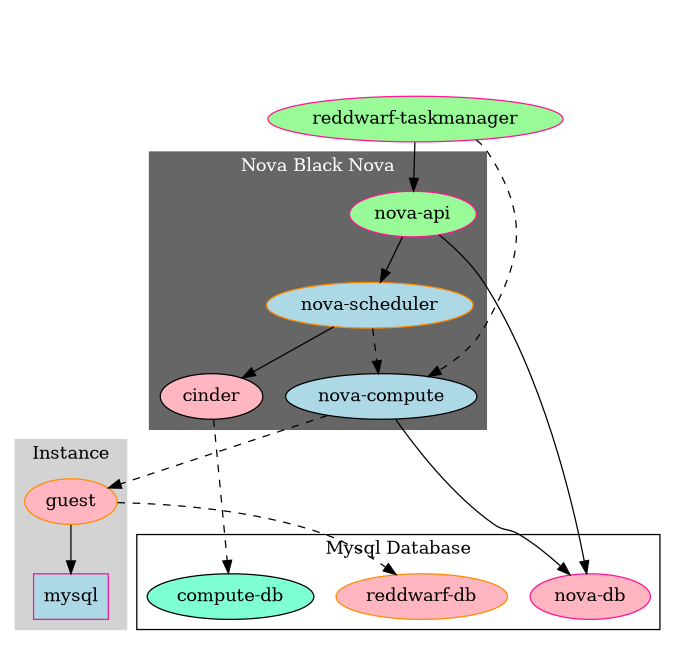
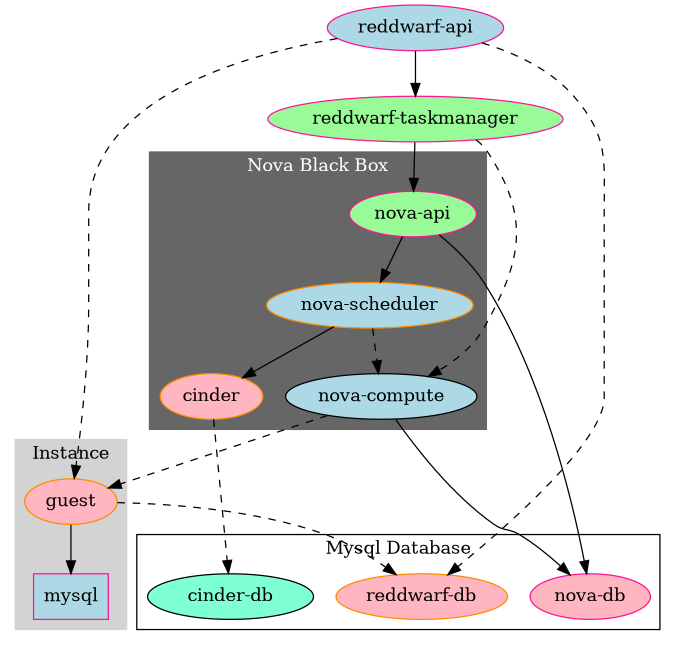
node "reddwarf-api": added
cluster "Nova Black Nova": label "Nova Black Nova" -> "Nova Black Box"
node "cinder": color black -> darkorange
node "compute-db": label "compute-db" -> "cinder-db"
